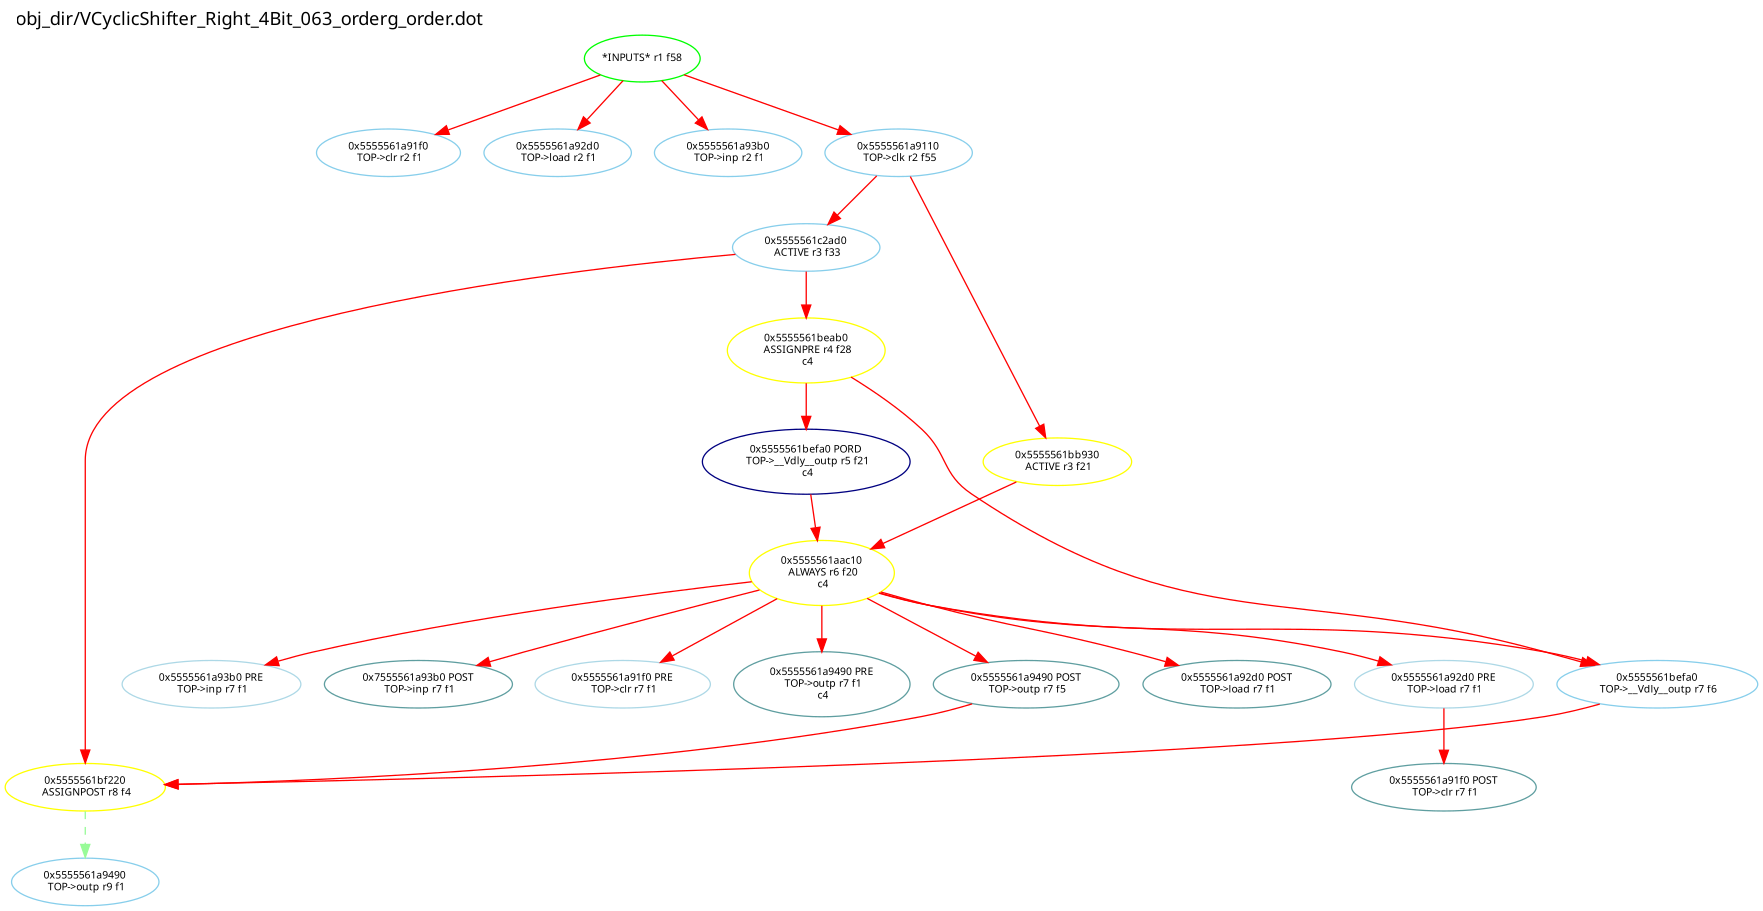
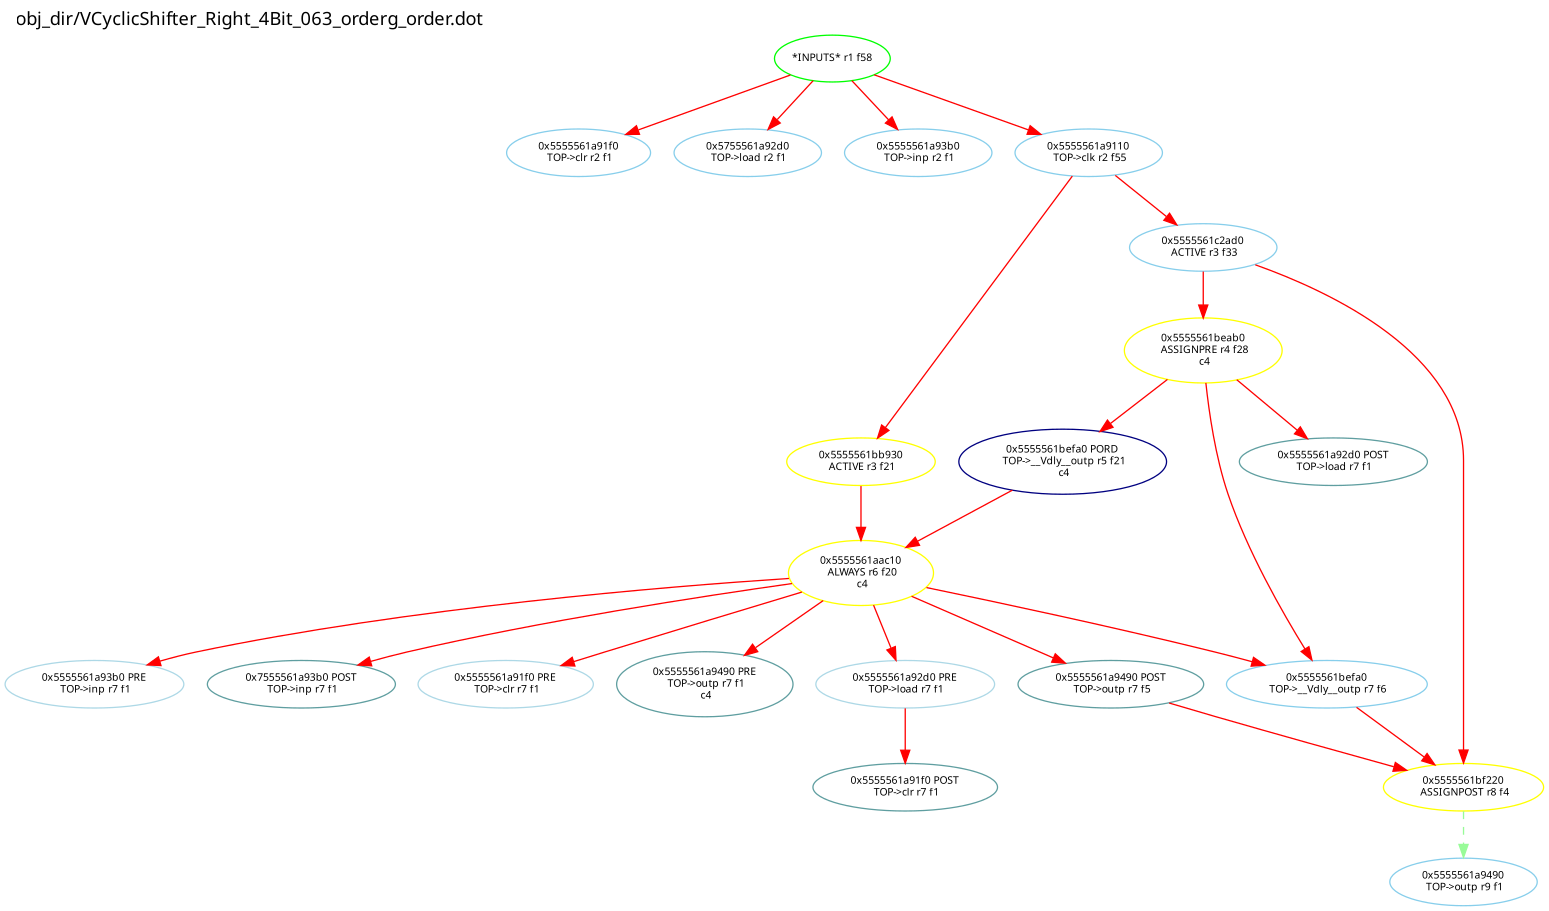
node "0x5555561a92d0 TOP->load r2 f1": label "0x5555561a92d0 TOP->load r2 f1" -> "0x5755561a92d0 TOP->load r2 f1"
edge "0x5555561aac10 ALWAYS r6 f20 c4" -> "0x5555561a92d0 POST TOP->load r7 f1": now "0x5555561beab0 ASSIGNPRE r4 f28 c4" -> "0x5555561a92d0 POST TOP->load r7 f1"
